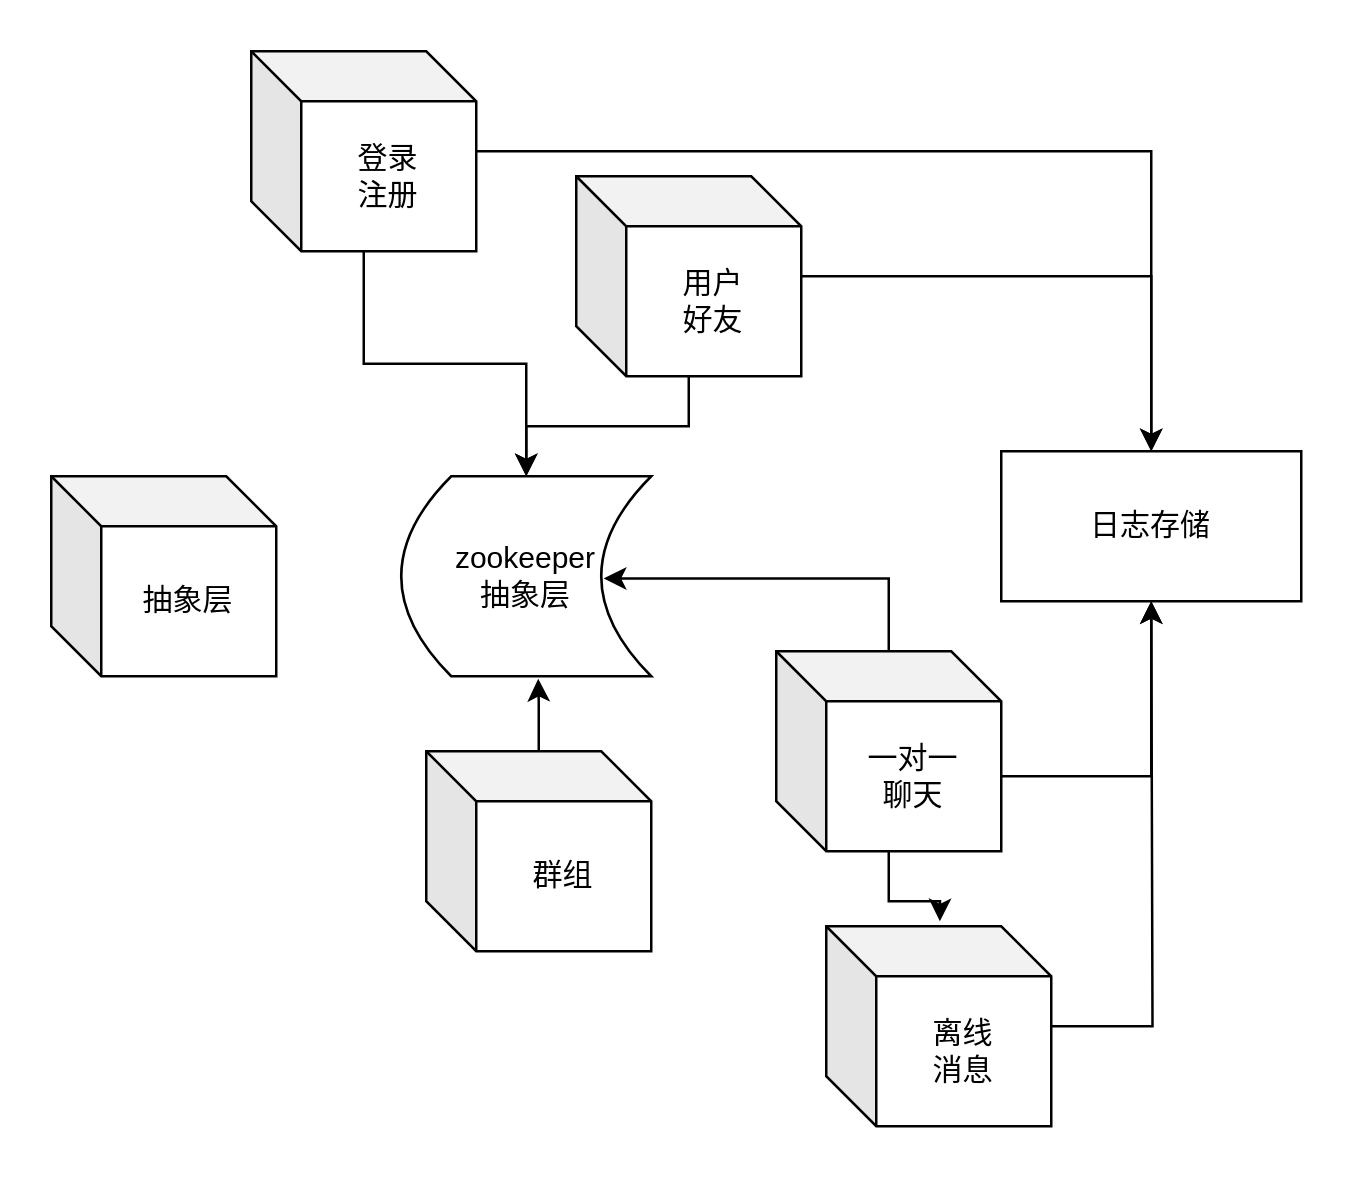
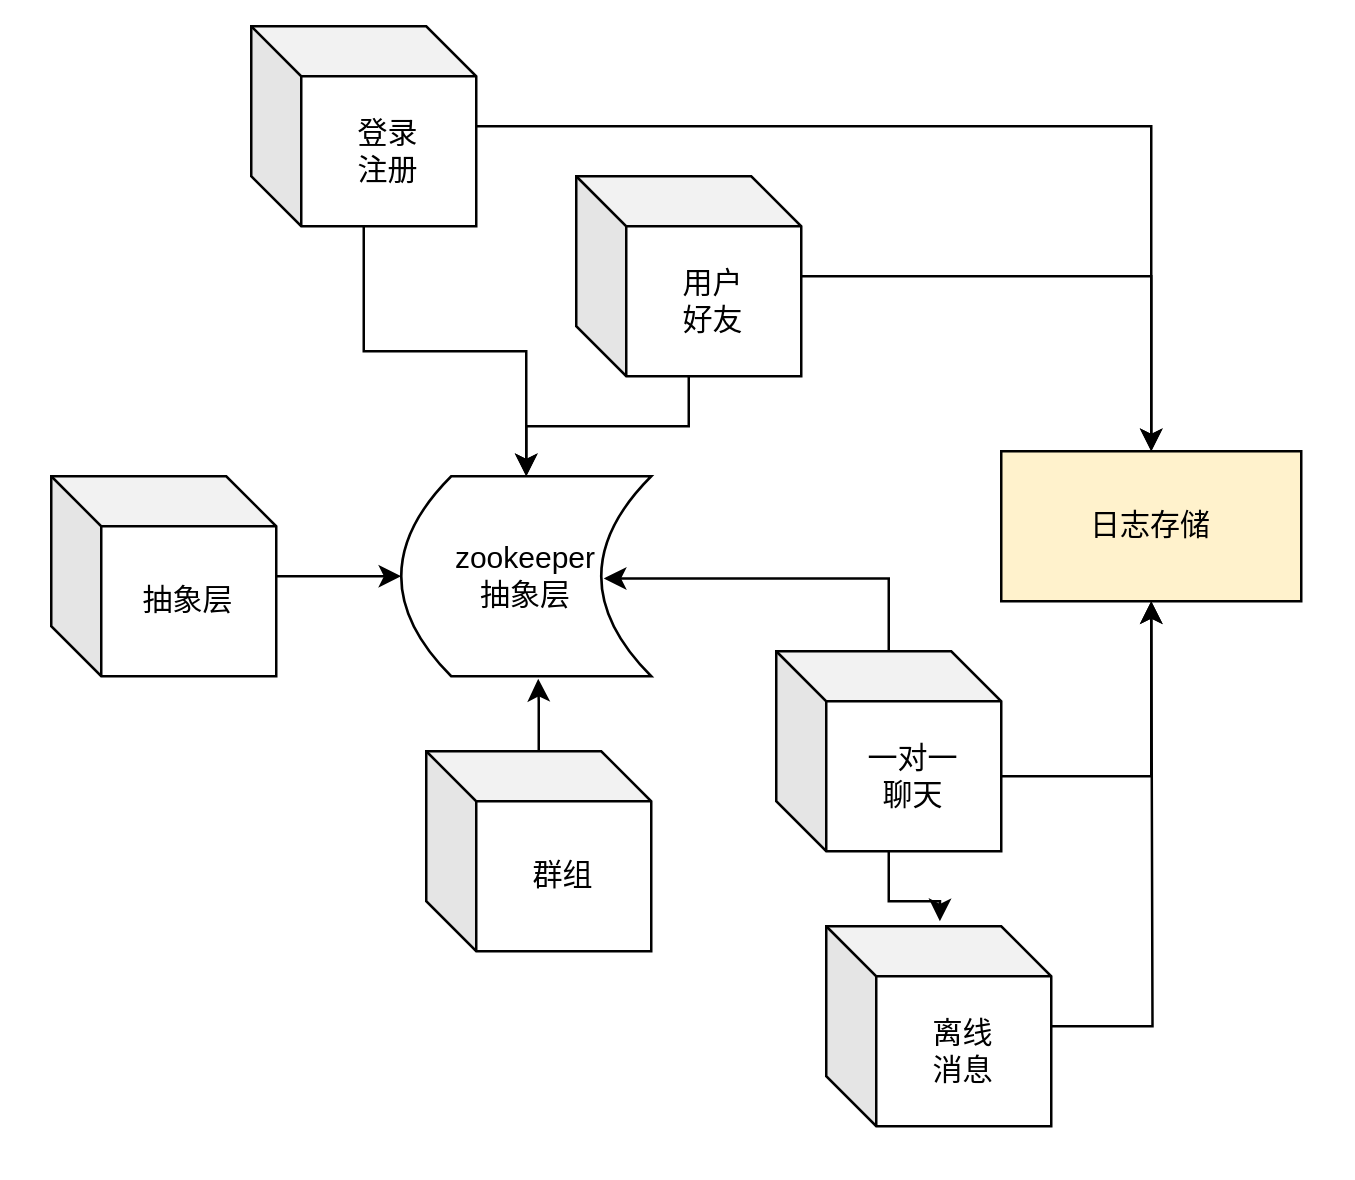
node "登录 注册": moved (364, 151) -> (364, 126)
node "日志存储": fillcolor #ffffff -> #fff2cc
edge "抽象层" -> "zookeeper 抽象层": added
